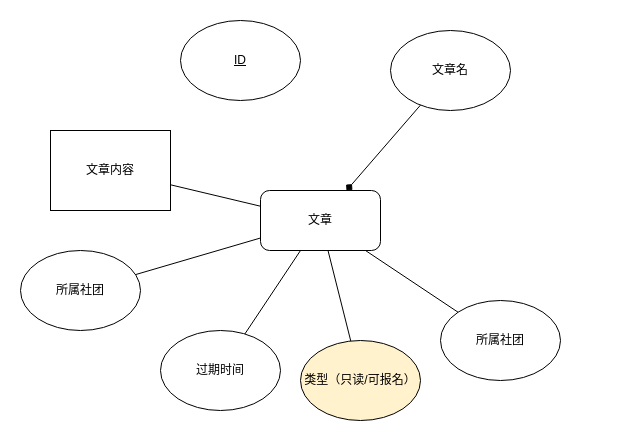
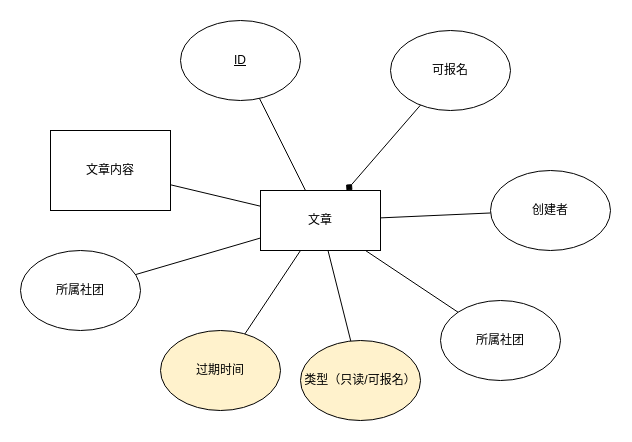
node "文章名": label "文章名" -> "可报名"
edge "ID" -- "文章": added
node "创建者": added
edge "创建者" -- "文章": added
node "文章": shape rounded rectangle -> rectangle
node "过期时间": fillcolor #ffffff -> #fff2cc
